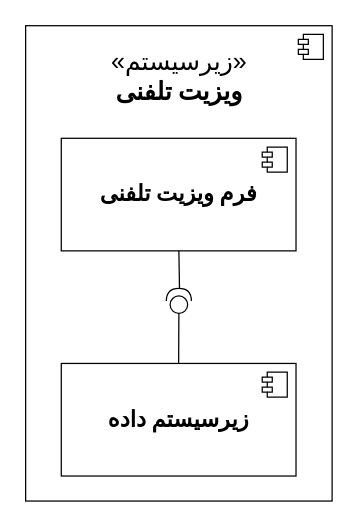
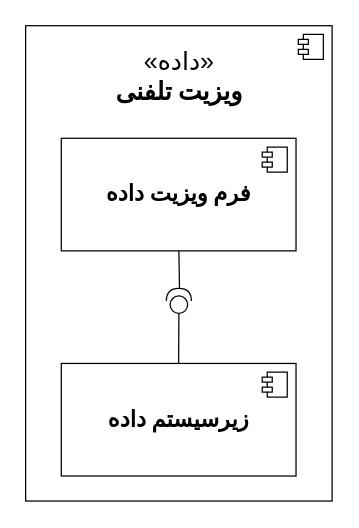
node "«زیرسیستم» ویزیت تلفنی": label "«زیرسیستم» ویزیت تلفنی" -> "«داده» ویزیت تلفنی"
node "فرم ویزیت تلفنی": label "فرم ویزیت تلفنی" -> "فرم ویزیت داده"
